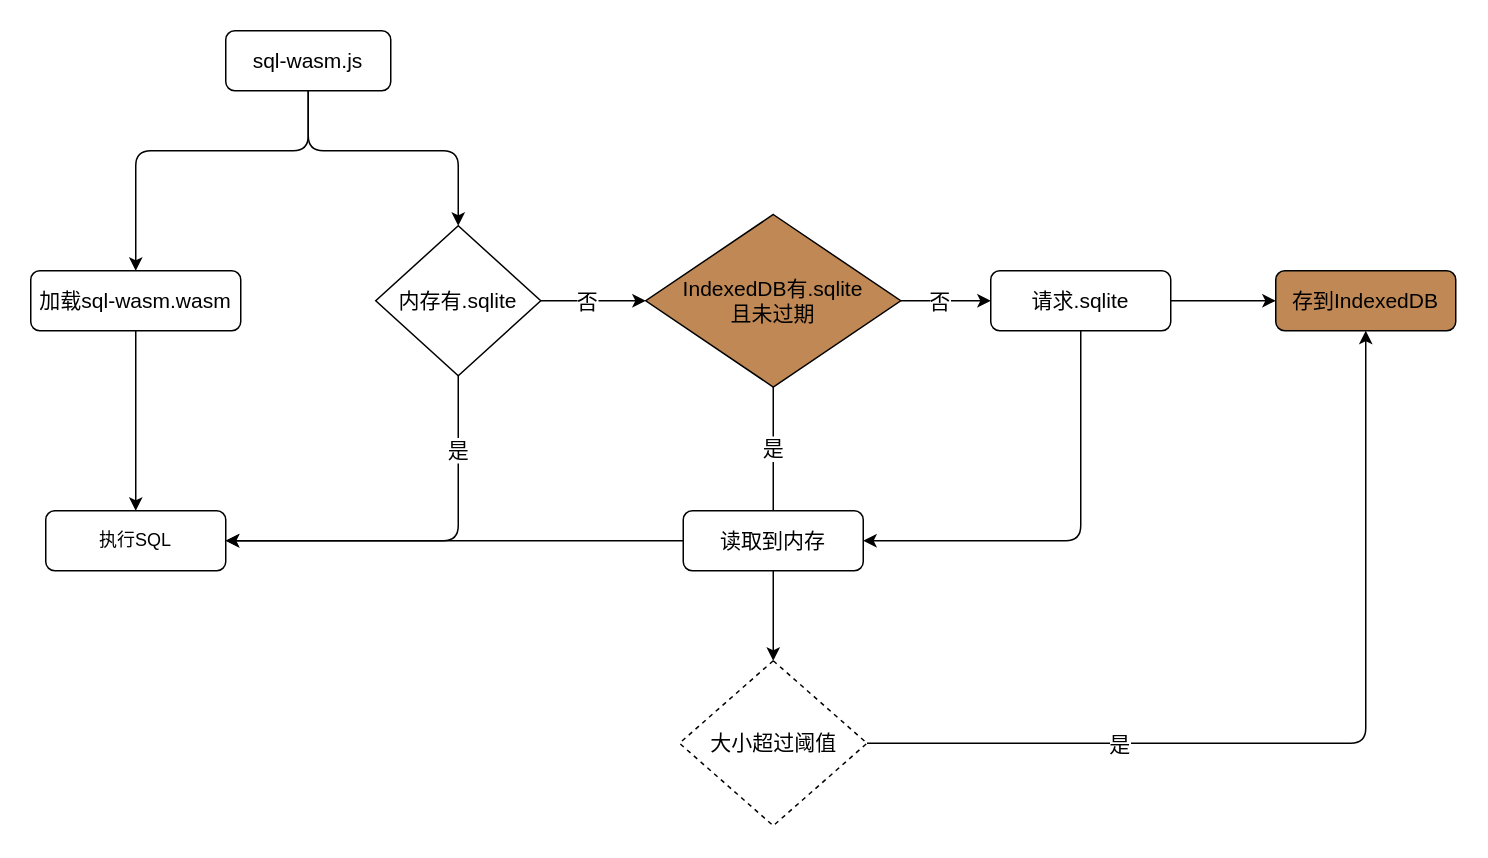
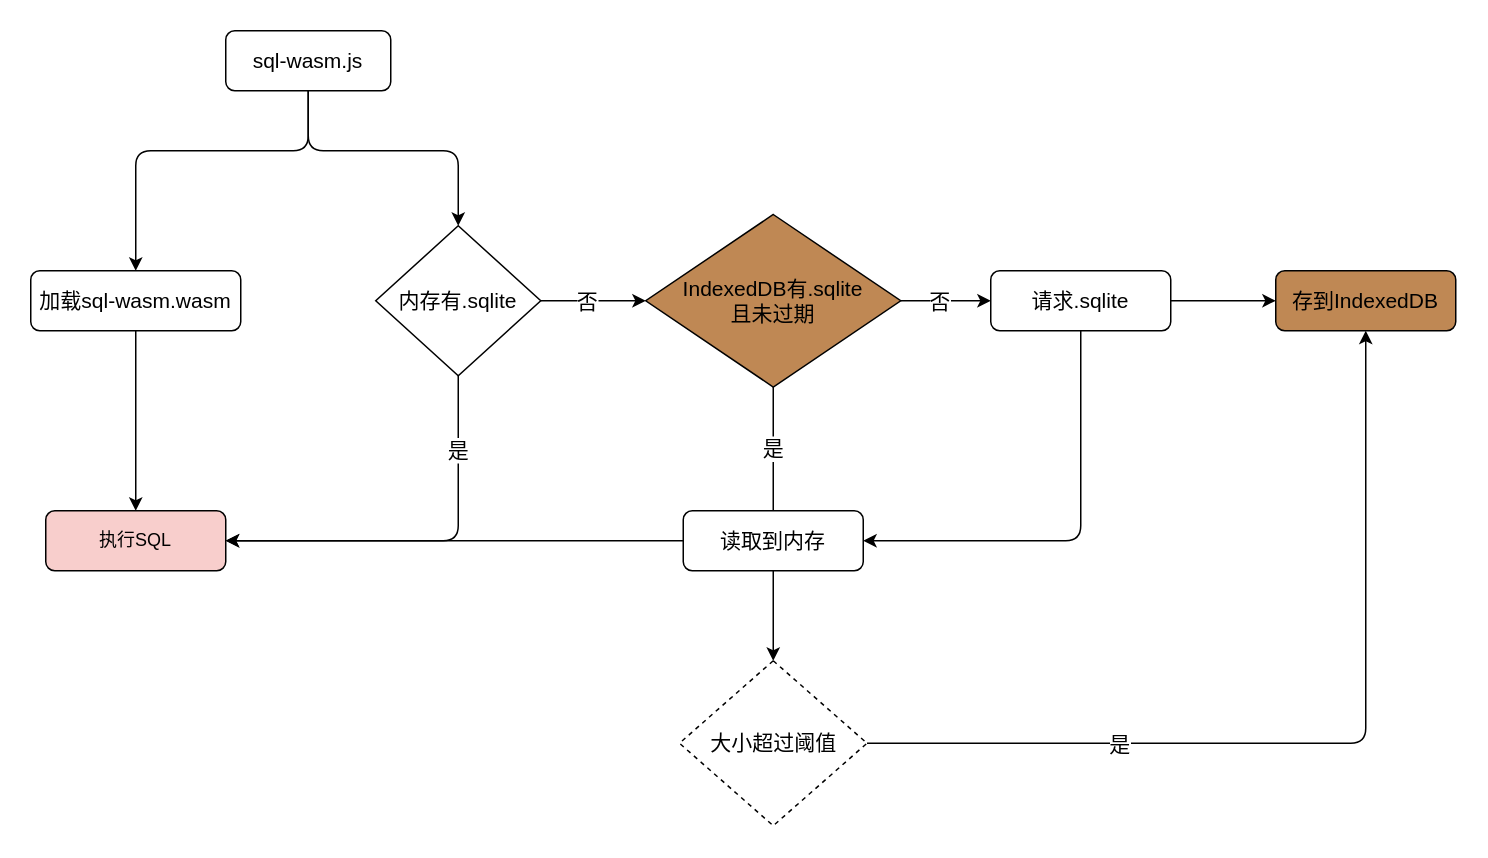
node "执行SQL": fillcolor #ffffff -> #f8cecc
